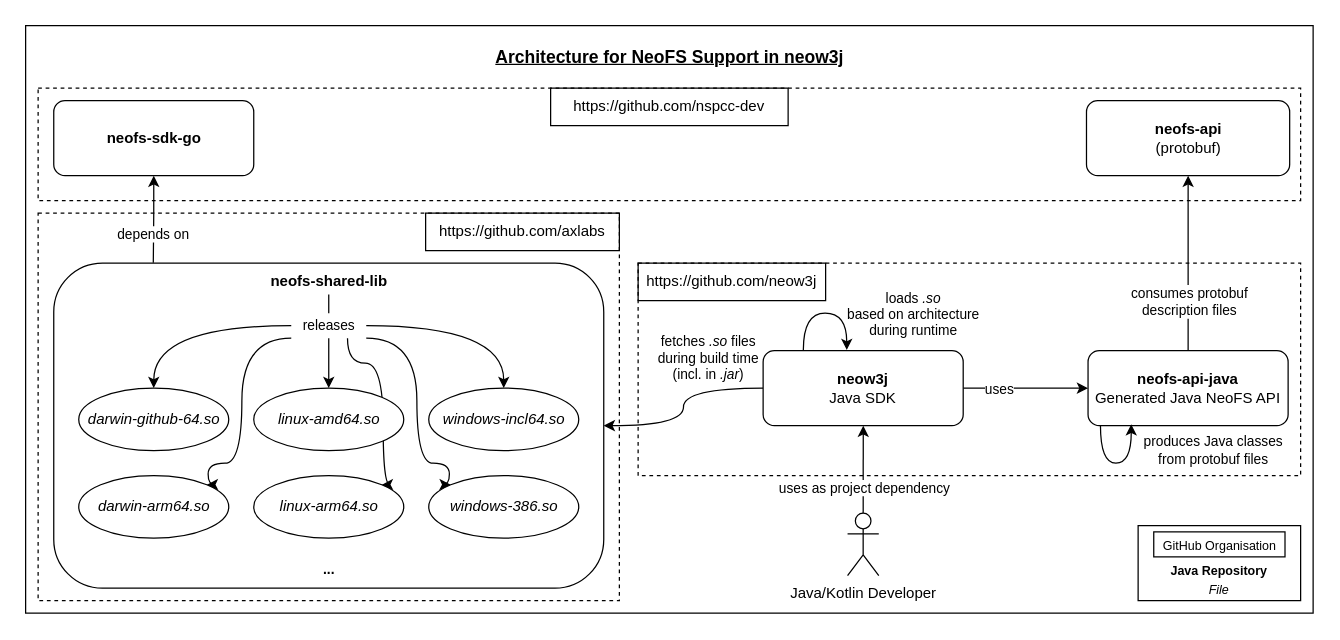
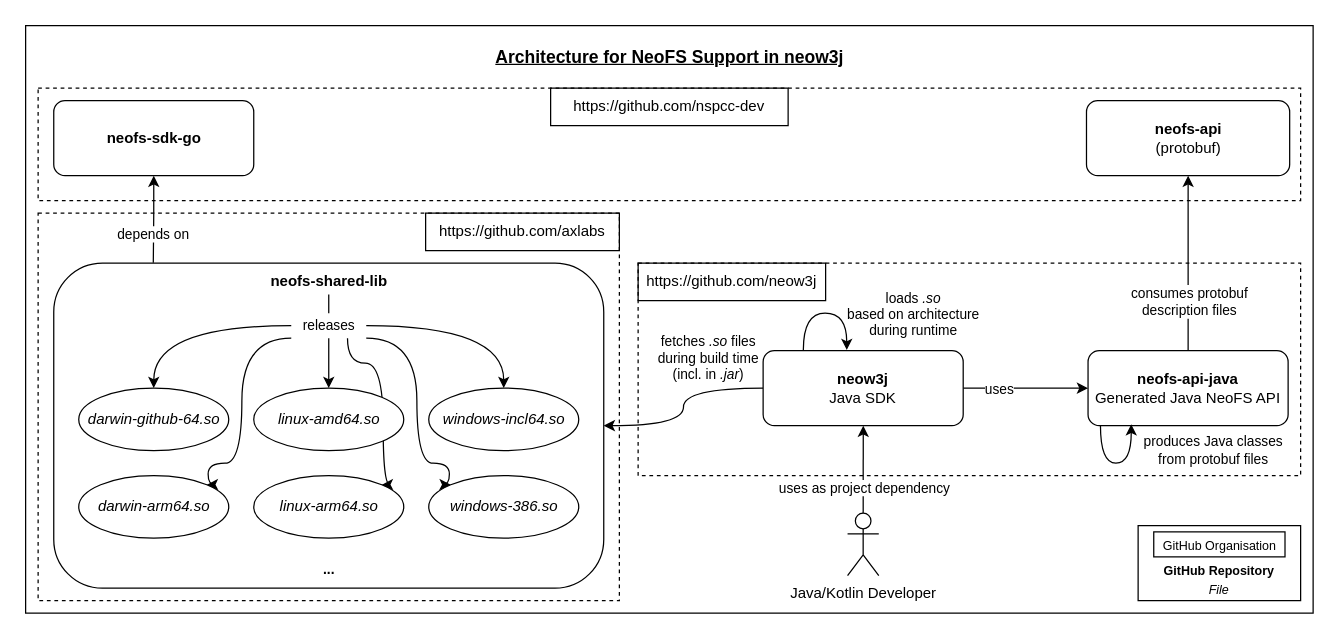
node "Java Repository": label "Java Repository" -> "GitHub Repository"
